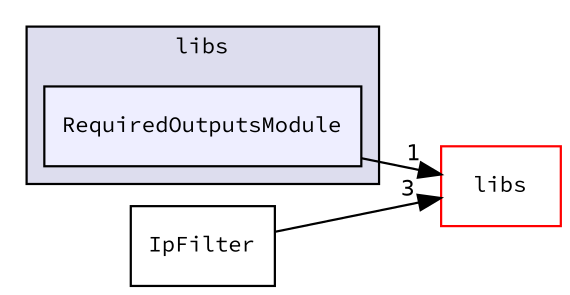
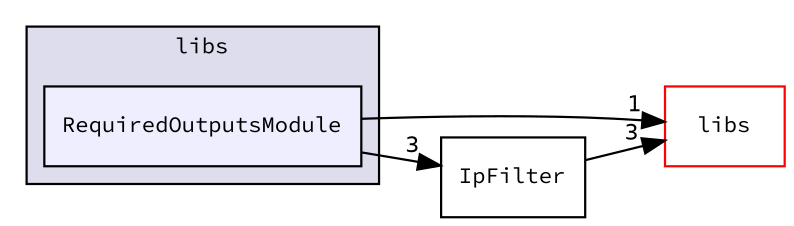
edge "RequiredOutputsModule" -> "IpFilter": added
